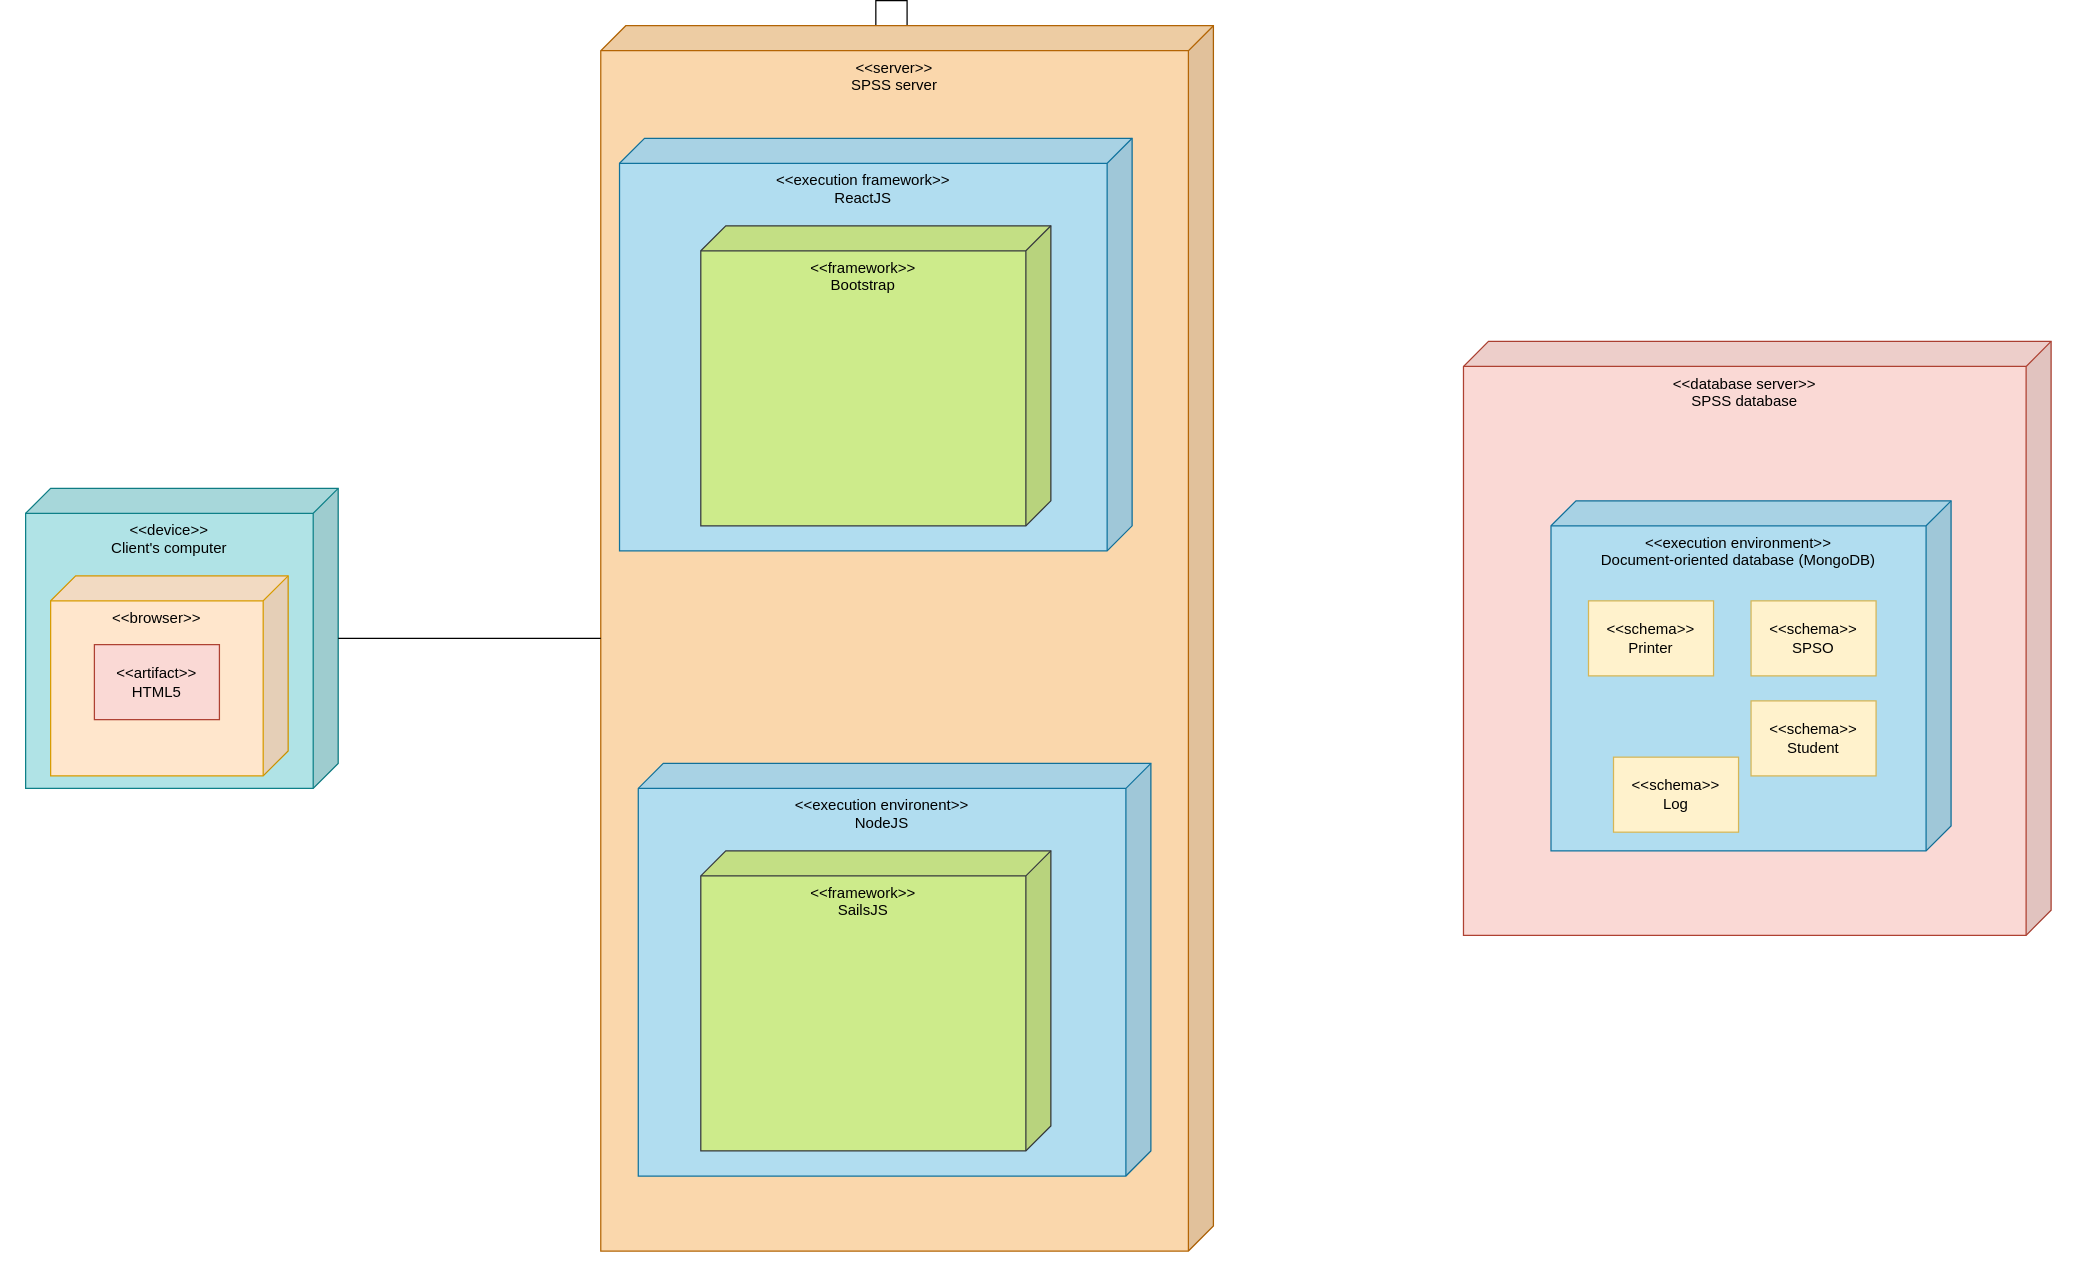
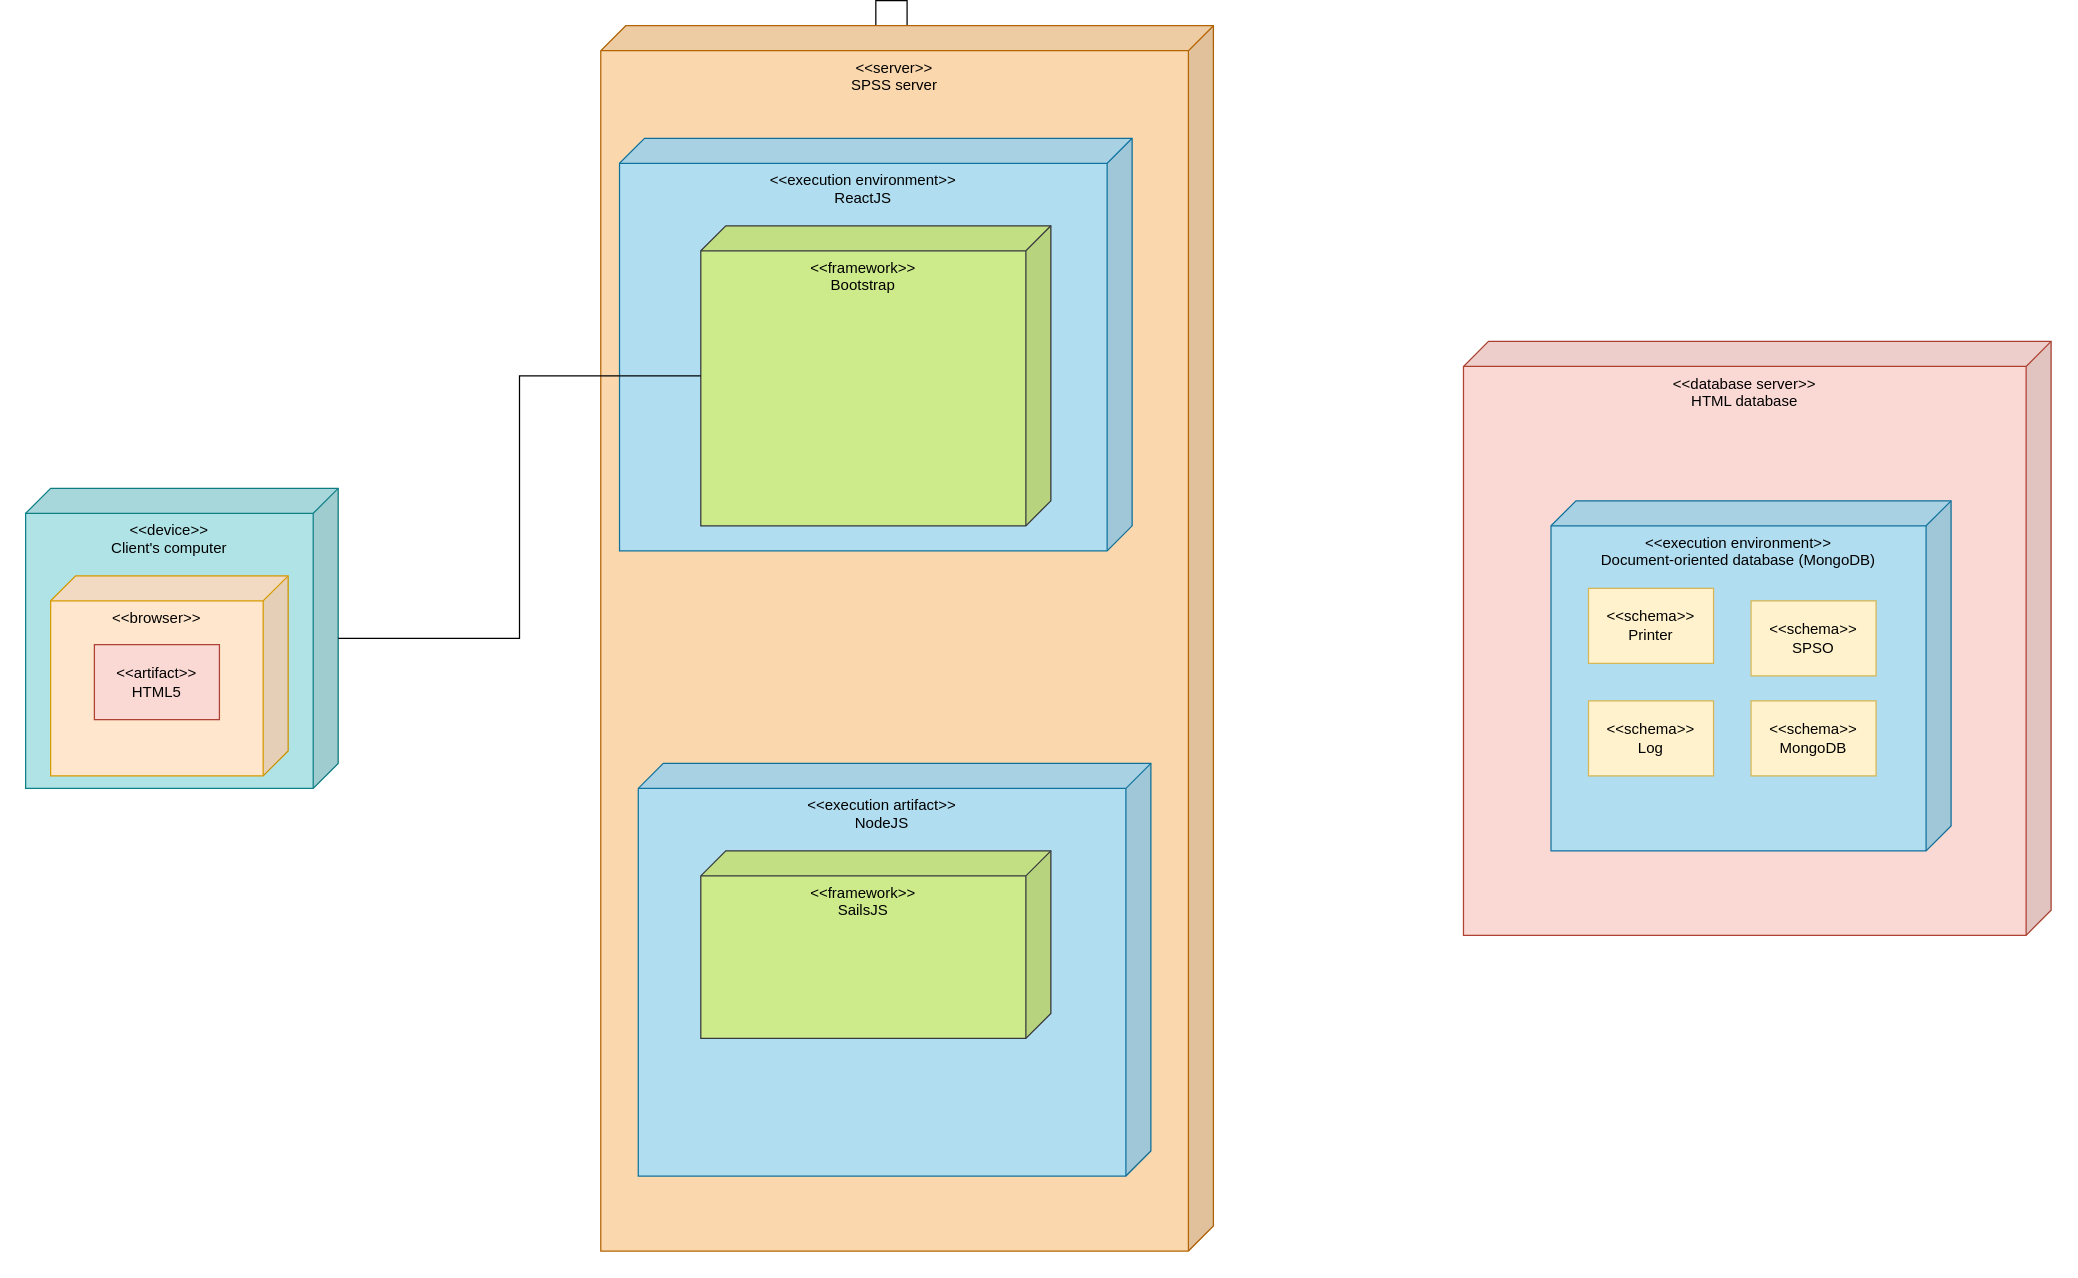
node "<<execution framework>> ReactJS": label "<<execution framework>> ReactJS" -> "<<execution environment>> ReactJS"
node "<<database server>> SPSS database": label "<<database server>> SPSS database" -> "<<database server>> HTML database"
edge "<<device>> Client's computer" -- "<<server>> SPSS server": now "<<device>> Client's computer" -- "<<framework>> Bootstrap"
node "<<schema>> Printer": moved (1651, 638) -> (1651, 626)
node "<<schema>> Student": label "<<schema>> Student" -> "<<schema>> MongoDB"
node "<<schema>> Log": moved (1676, 794) -> (1651, 738)
node "<<execution environent>> NodeJS": label "<<execution environent>> NodeJS" -> "<<execution artifact>> NodeJS"
node "<<framework>> SailsJS": size 350x300 -> 350x188
